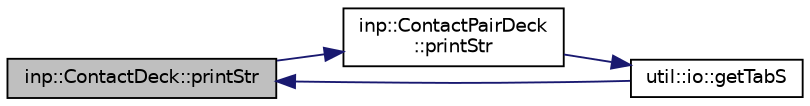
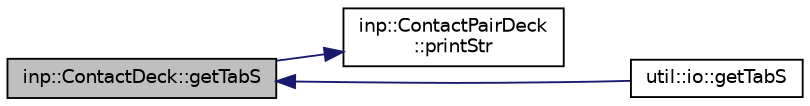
edge "inp::ContactPairDeck ::printStr" -> "util::io::getTabS": removed
node "inp::ContactDeck::printStr": label "inp::ContactDeck::printStr" -> "inp::ContactDeck::getTabS"
